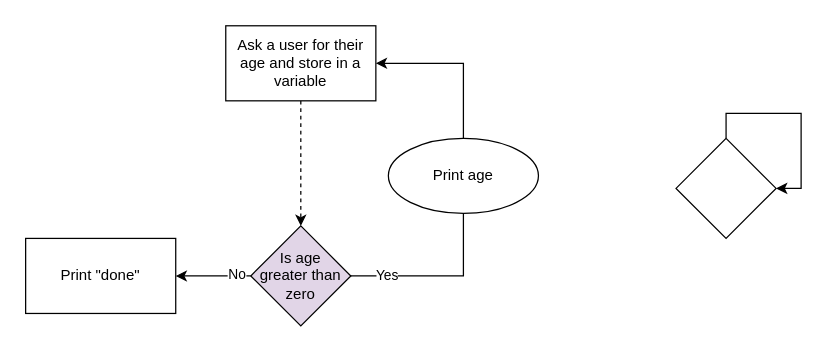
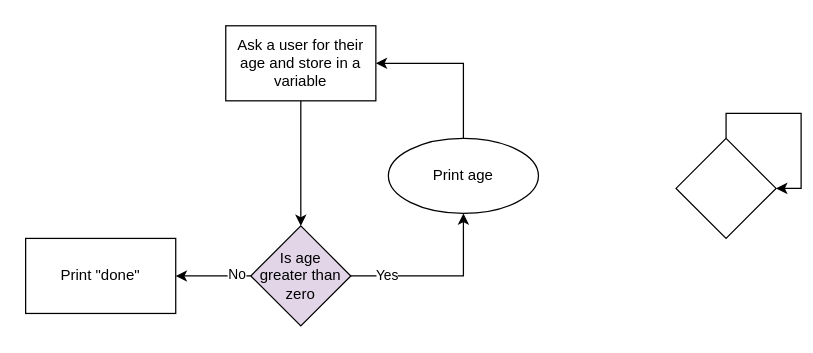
edge "Ask a user for their age and store in a variable" -> "Is age greater than zero": style dashed -> solid
edge "Print age" -- "Is age greater than zero": arrowhead none -> classic
